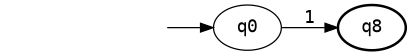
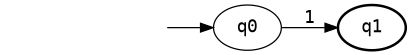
node "q8": label "q8" -> "q1"
